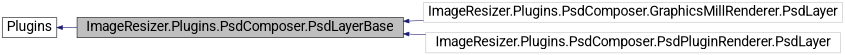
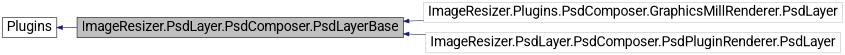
node "ImageResizer.Plugins.PsdComposer.PsdLayerBase": label "ImageResizer.Plugins.PsdComposer.PsdLayerBase" -> "ImageResizer.PsdLayer.PsdComposer.PsdLayerBase"
node "ImageResizer.Plugins.PsdComposer.PsdPluginRenderer.PsdLayer": label "ImageResizer.Plugins.PsdComposer.PsdPluginRenderer.PsdLayer" -> "ImageResizer.PsdLayer.PsdComposer.PsdPluginRenderer.PsdLayer"
